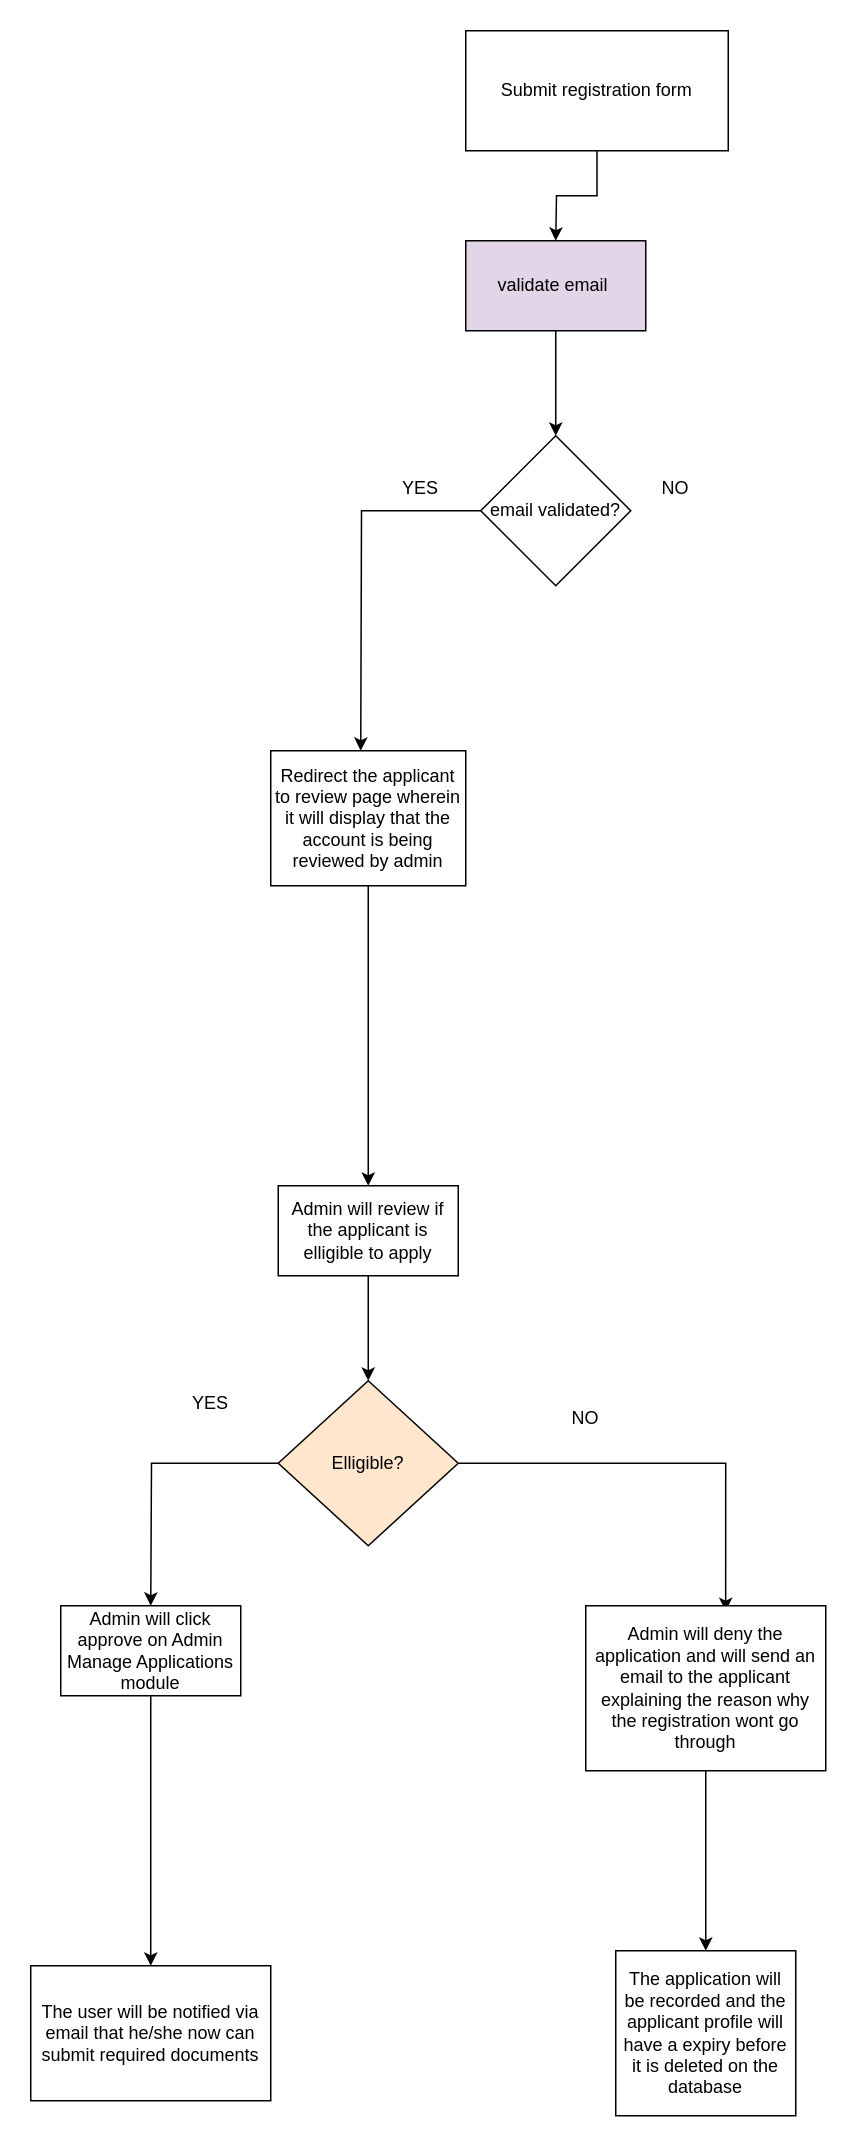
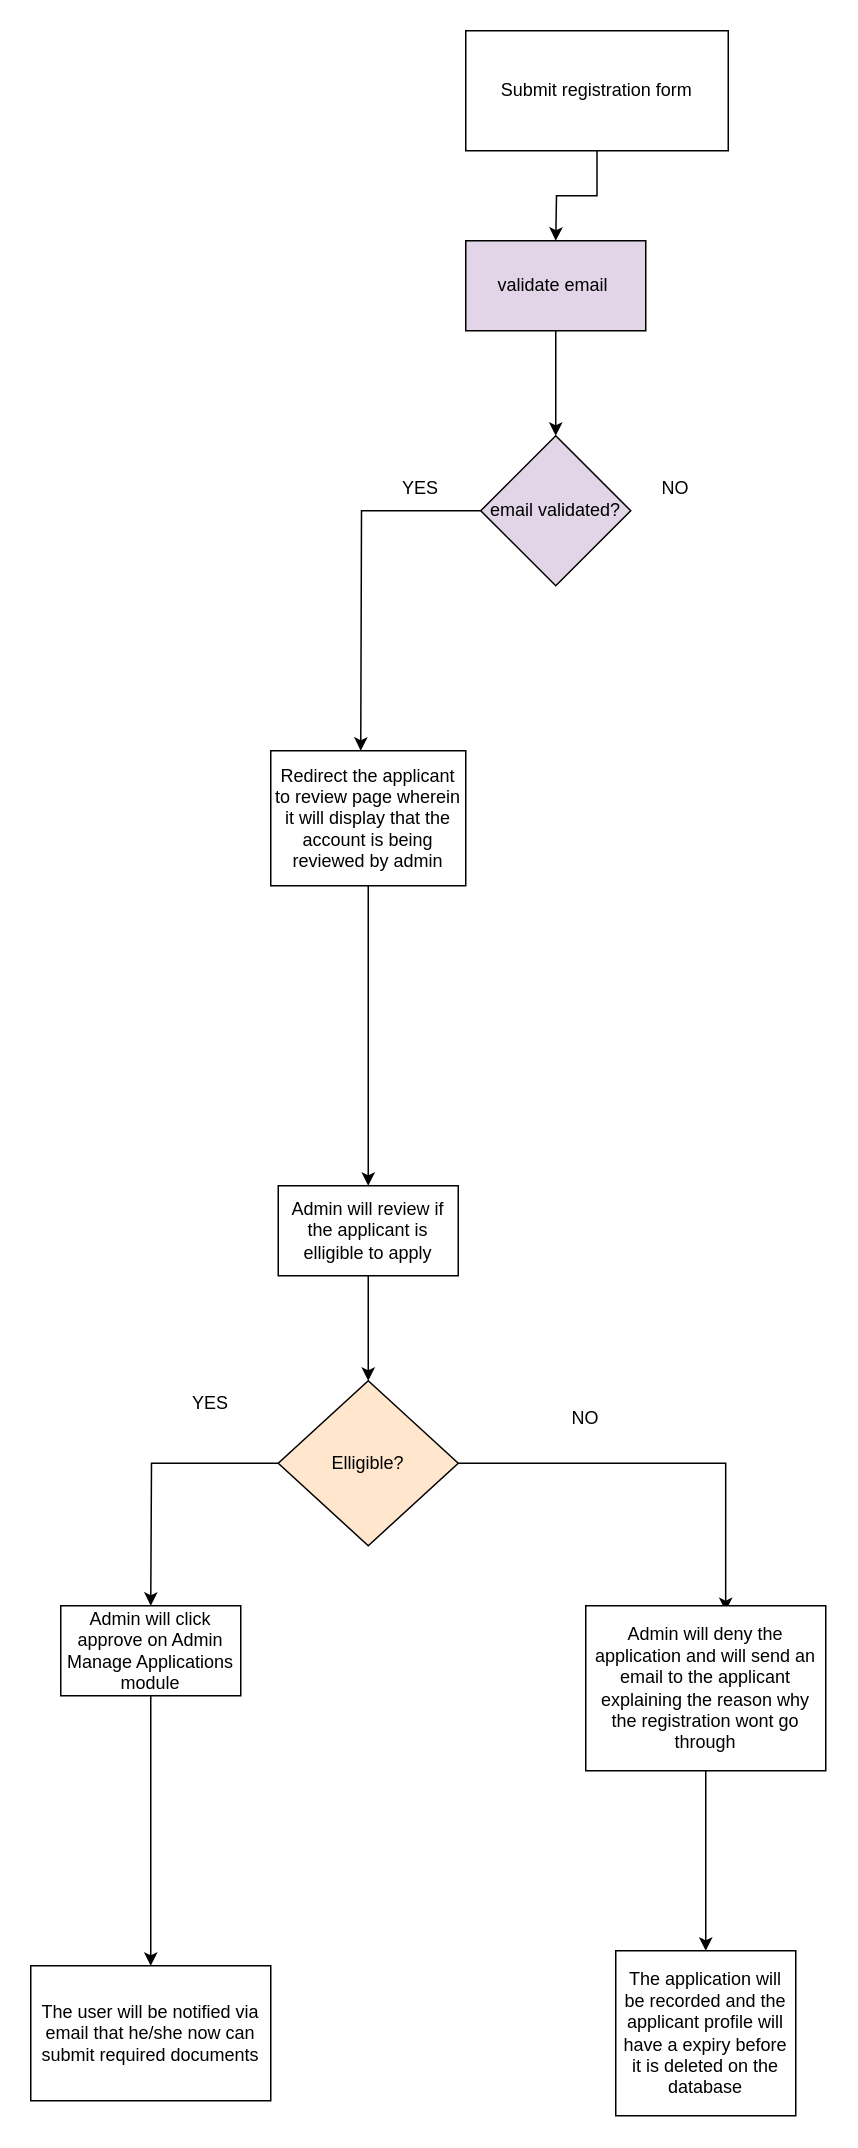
node "email validated?": fillcolor #ffffff -> #e1d5e7
